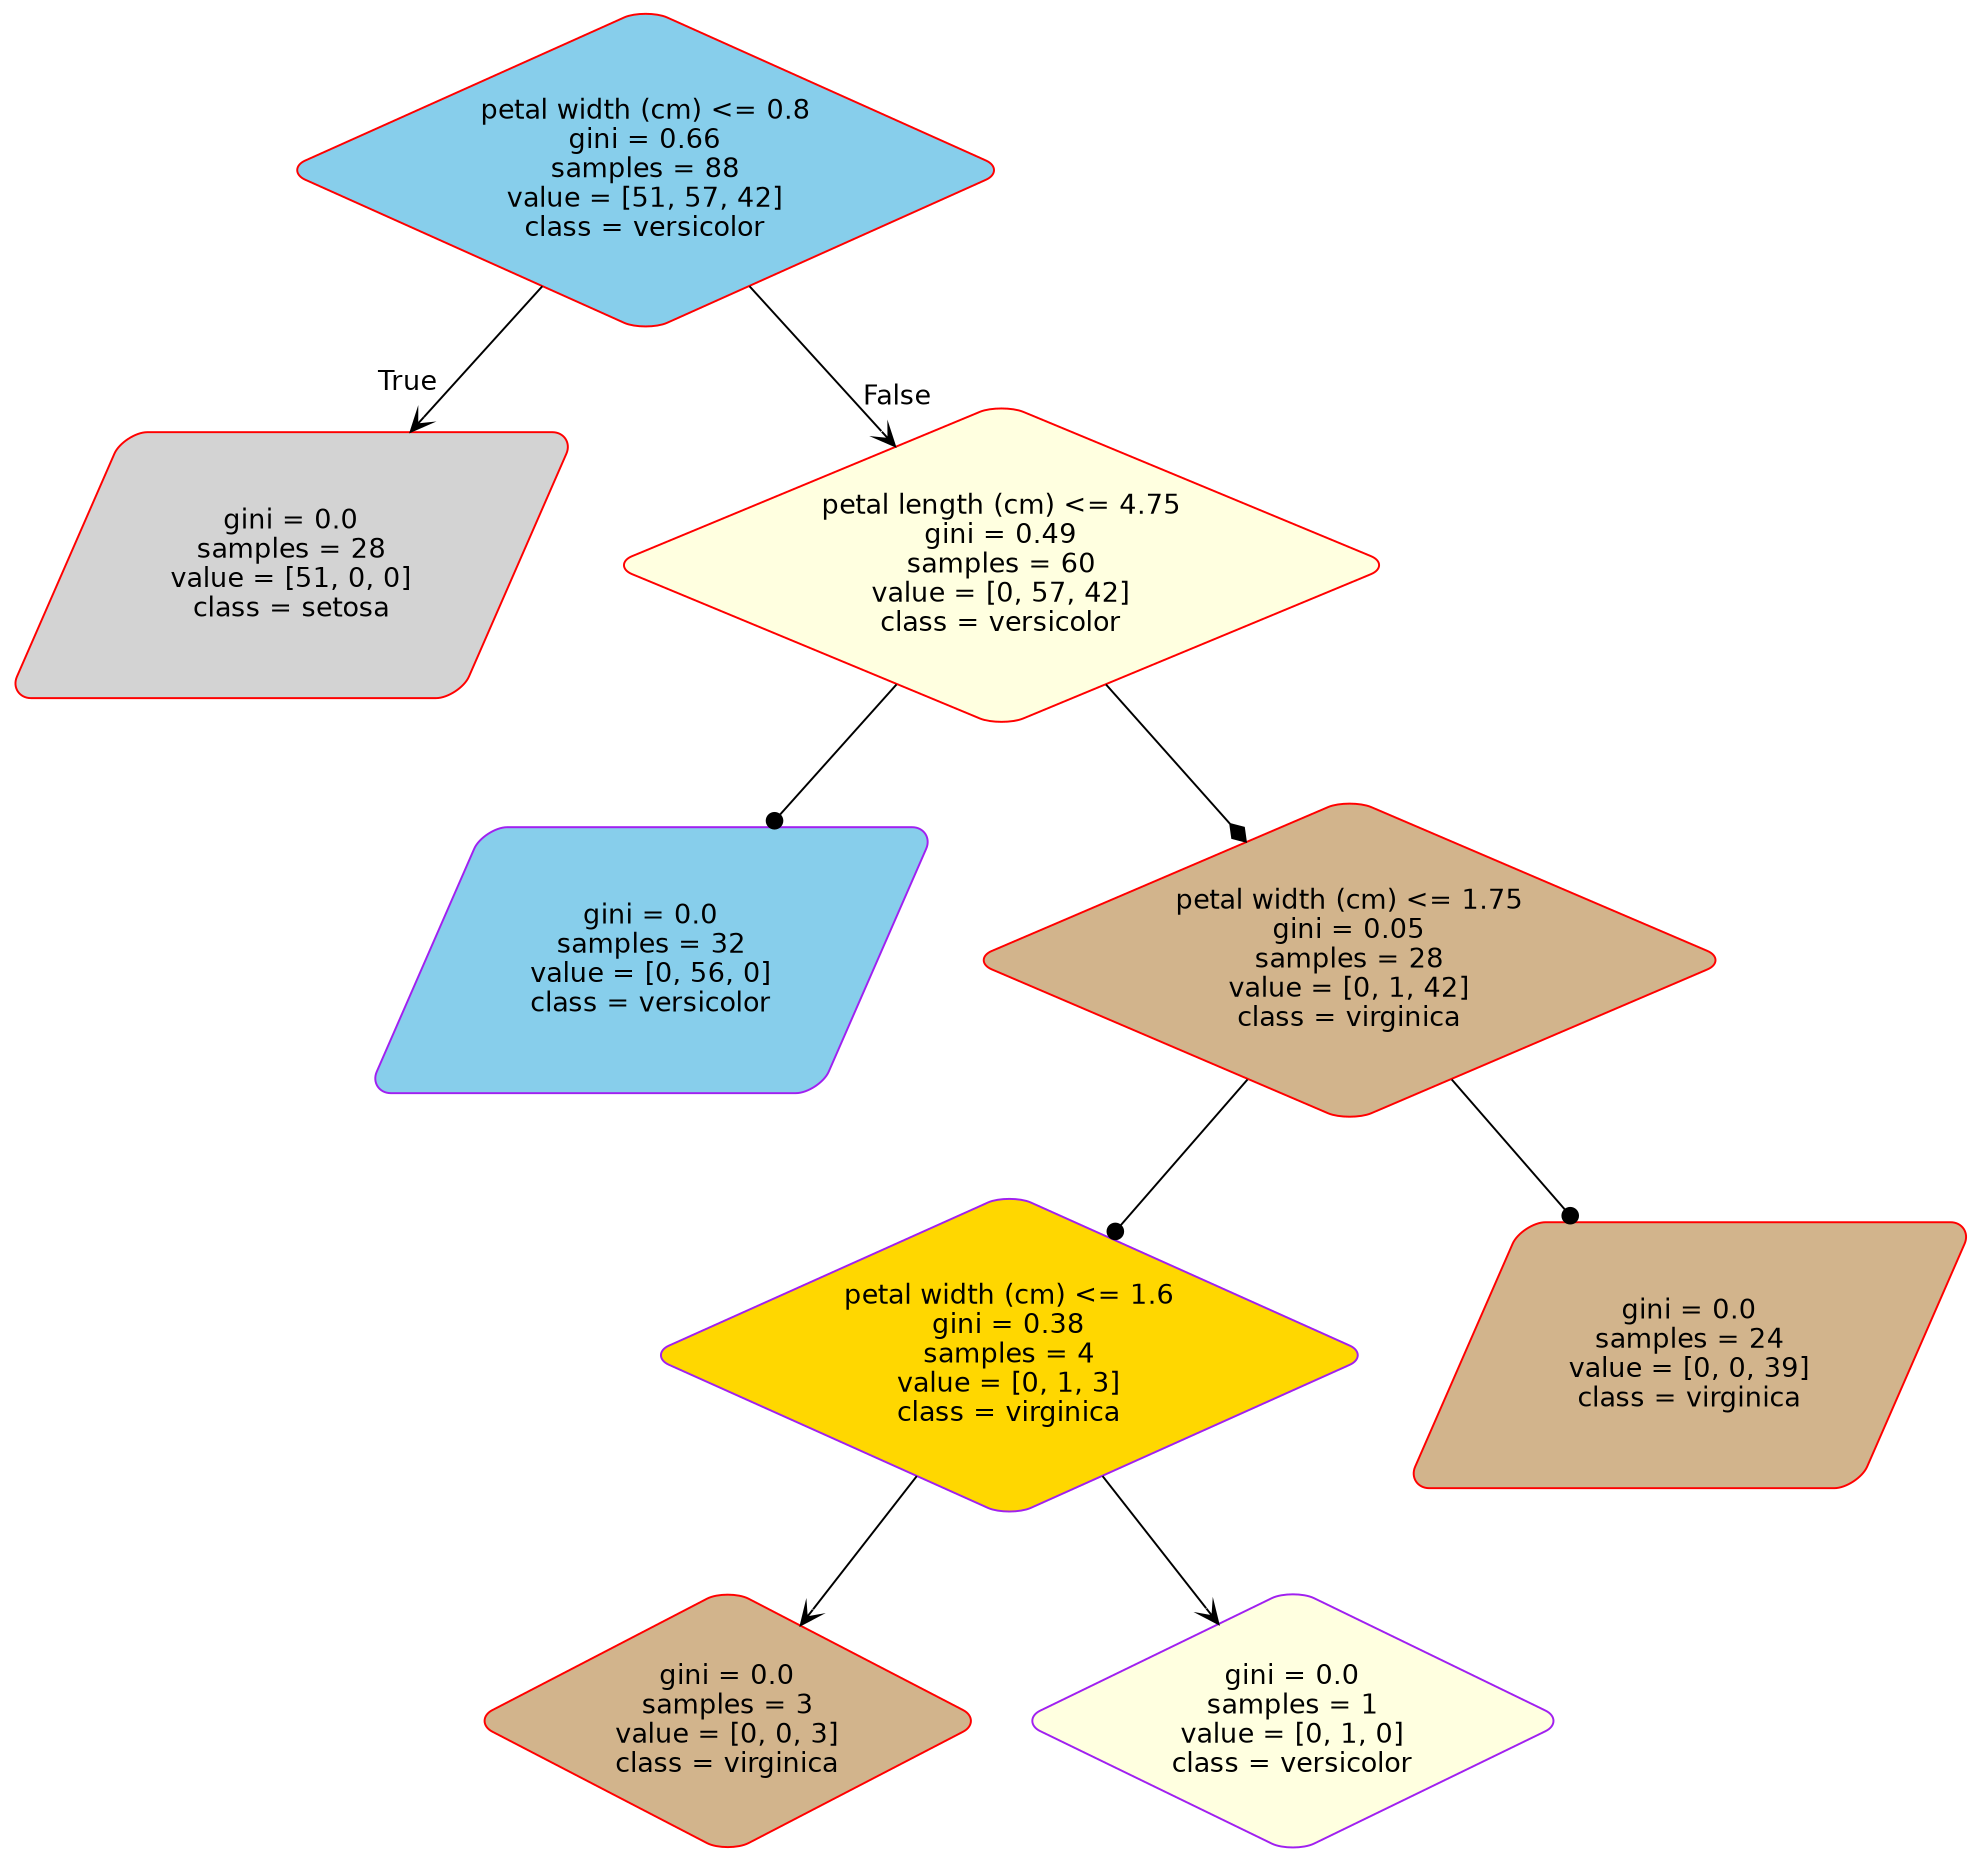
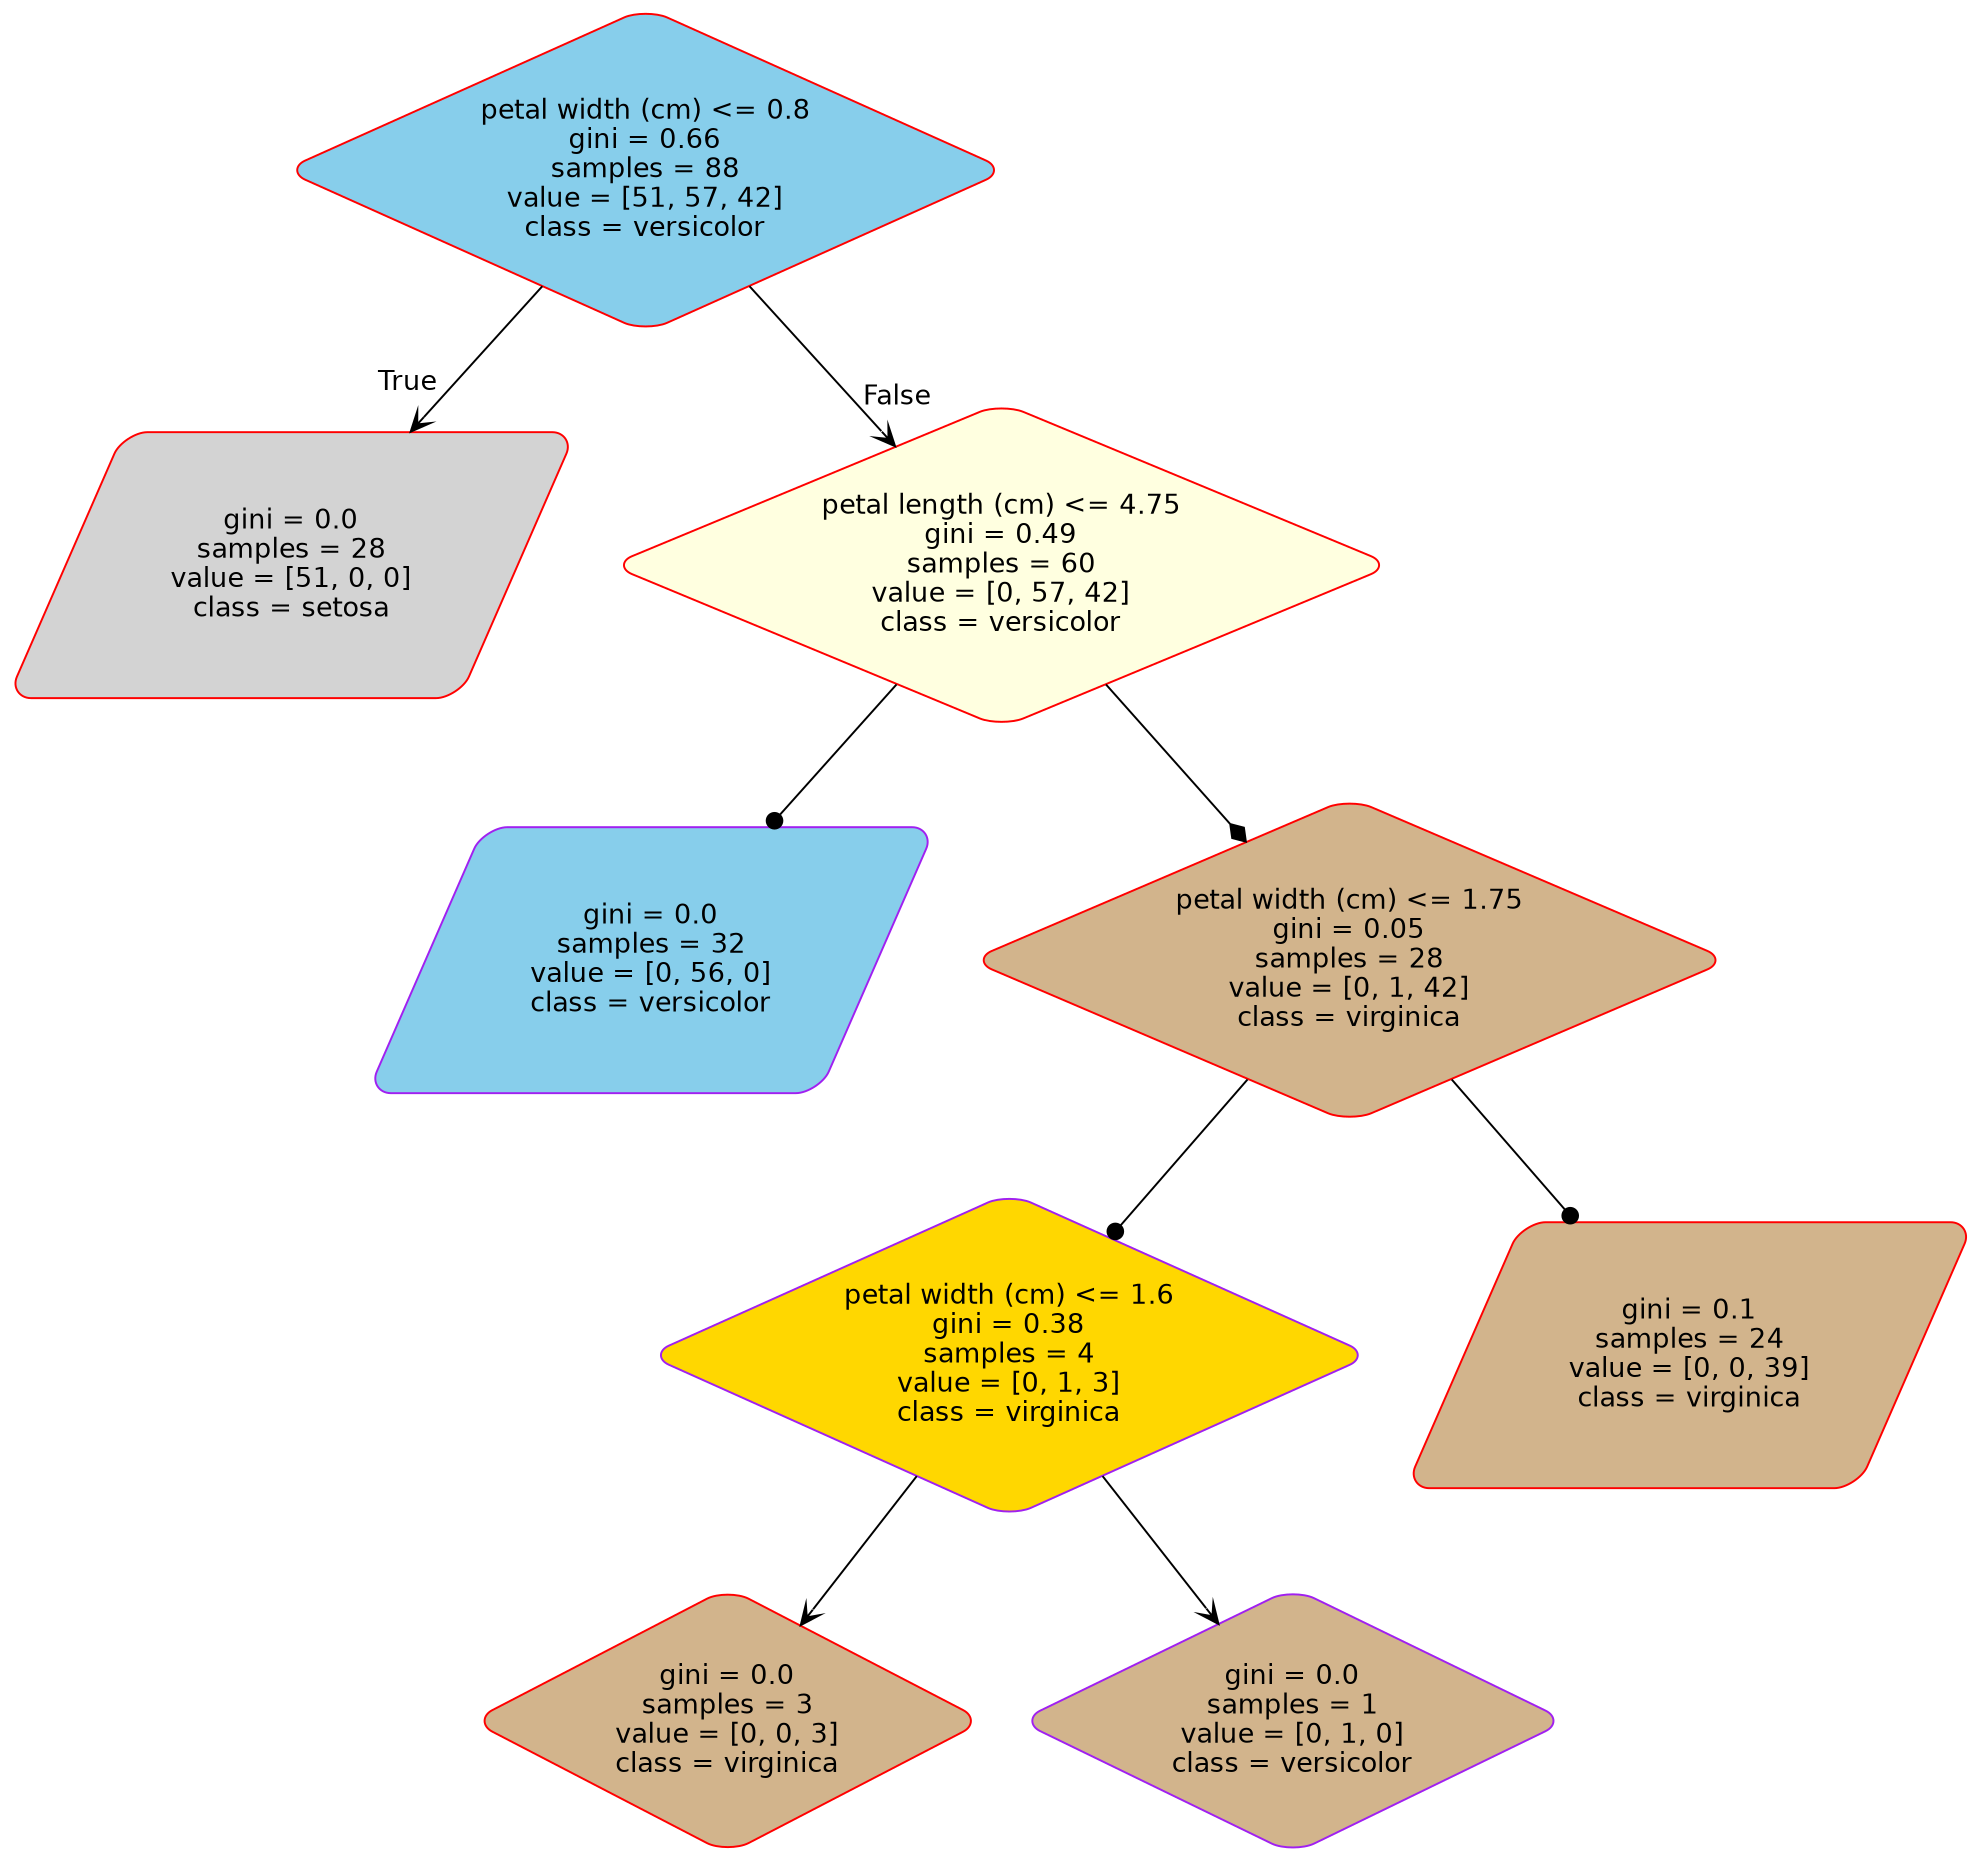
node "gini = 0.0 samples = 24 value = [0, 0, 39] class = virginica": label "gini = 0.0 samples = 24 value = [0, 0, 39] class = virginica" -> "gini = 0.1 samples = 24 value = [0, 0, 39] class = virginica"
node "gini = 0.0 samples = 1 value = [0, 1, 0] class = versicolor": fillcolor lightyellow -> tan
